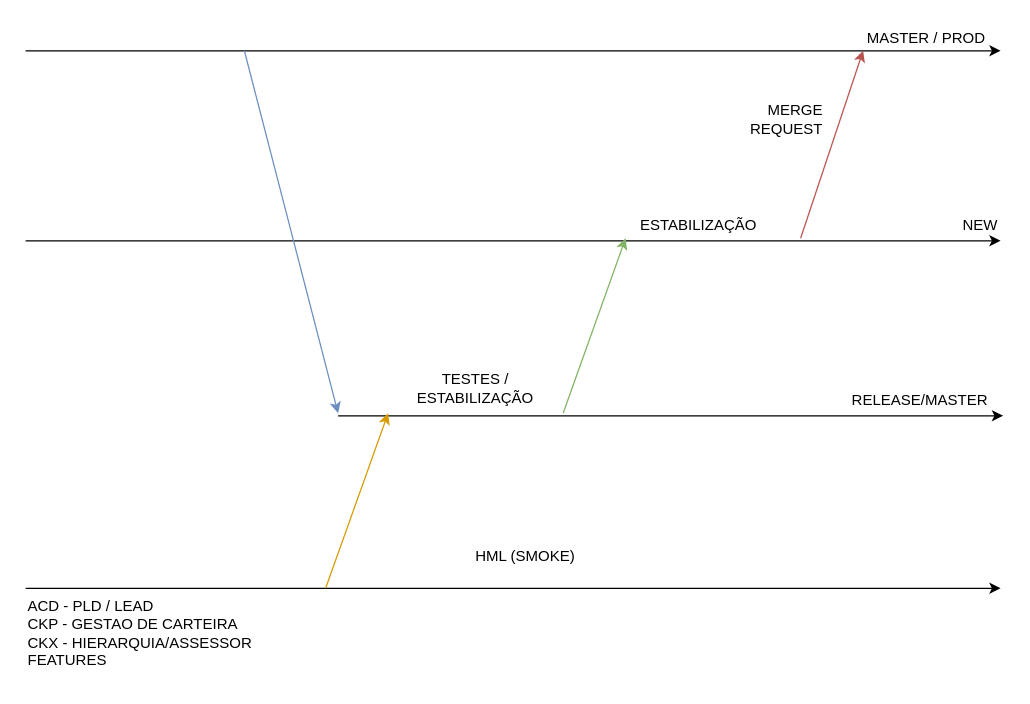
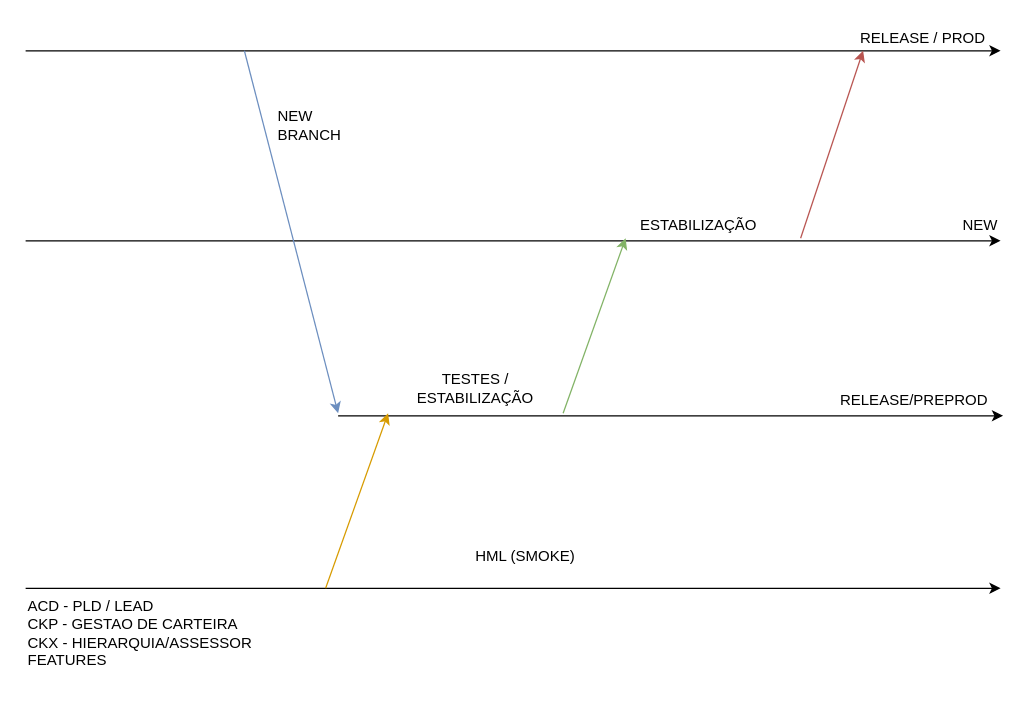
node "MASTER / PROD": label "MASTER / PROD" -> "RELEASE / PROD"
node "MERGE REQUEST": removed
node "NEW BRANCH": added
node "RELEASE/MASTER": label "RELEASE/MASTER" -> "RELEASE/PREPROD"
